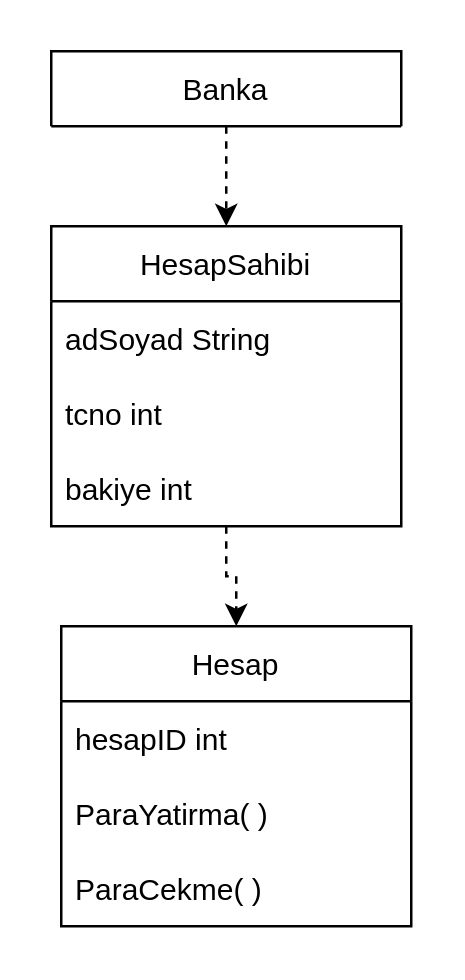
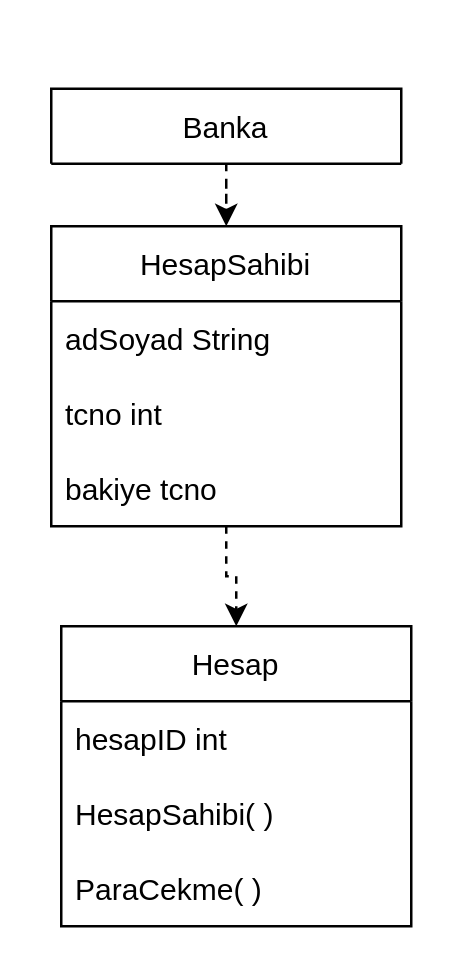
node "Banka": moved (226, 89) -> (226, 126)
node "bakiye int": label "bakiye int" -> "bakiye tcno"
node "ParaYatirma( )": label "ParaYatirma( )" -> "HesapSahibi( )"
